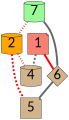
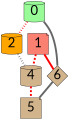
node "7": label "7" -> "0"
edge "2" -- "4": color red -> gray40
edge "1" -- "4": color gray40 -> red
edge "2" -- "5": now "4" -- "5"
